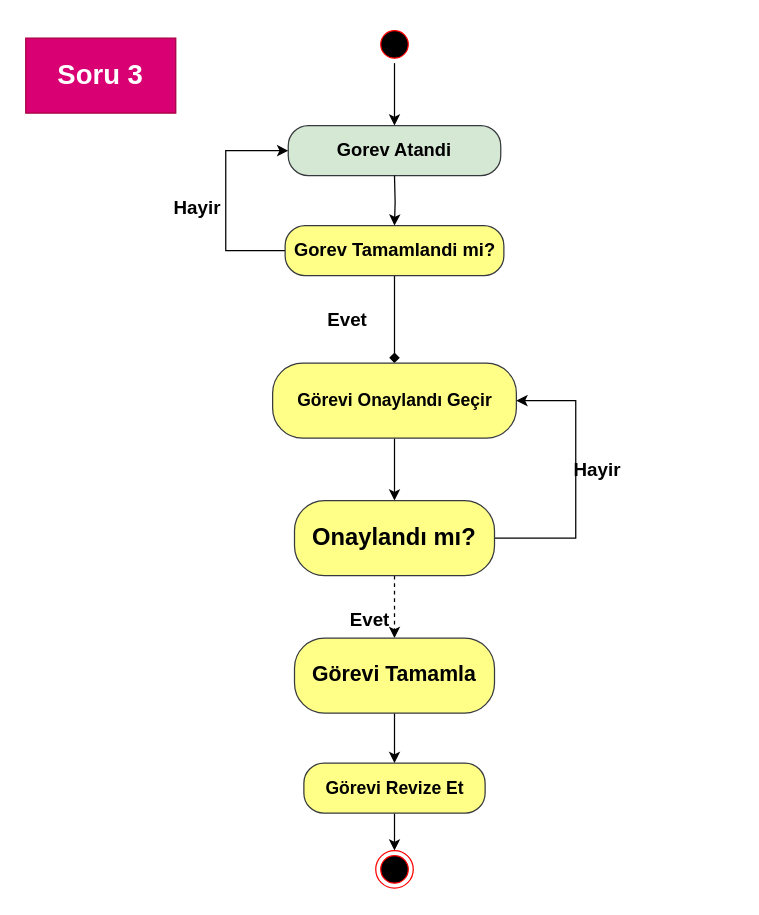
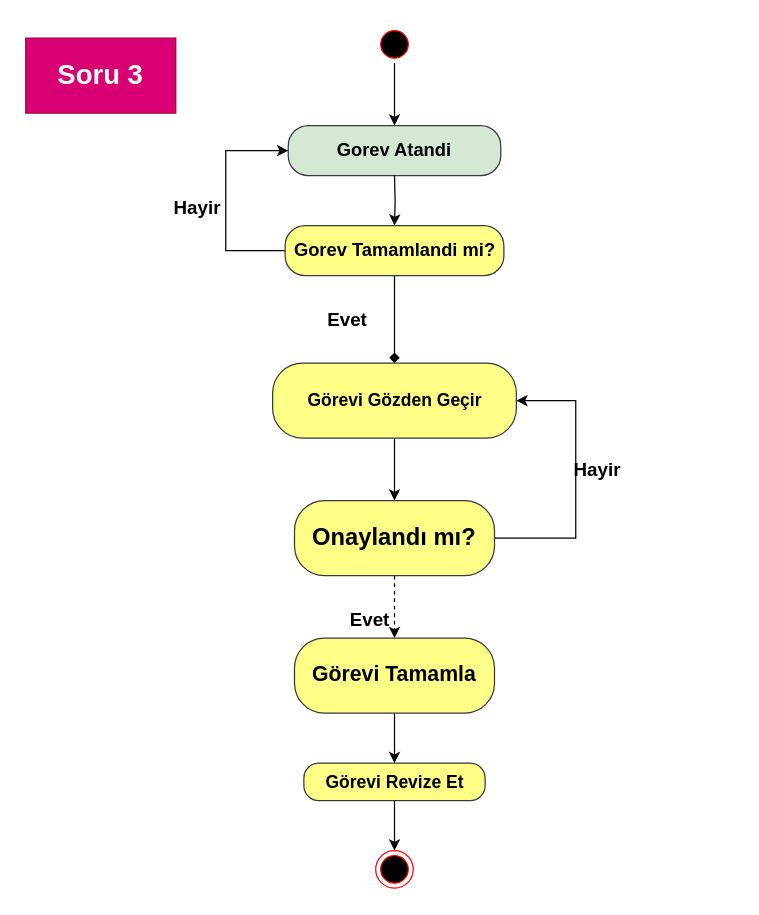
node "Görevi Onaylandı Geçir": label "Görevi Onaylandı Geçir" -> "Görevi Gözden Geçir"
node "Görevi Revize Et": size 181x50 -> 181x38
